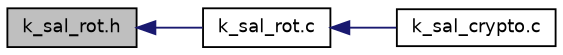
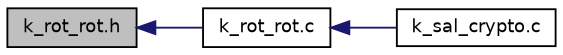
node "k_sal_rot.h": label "k_sal_rot.h" -> "k_rot_rot.h"
node "k_sal_rot.c": label "k_sal_rot.c" -> "k_rot_rot.c"
